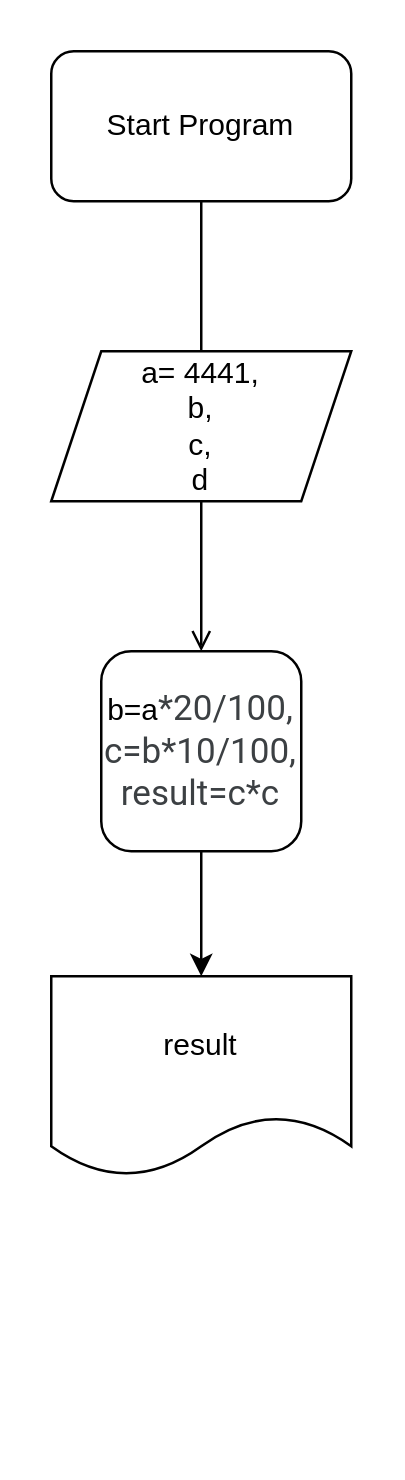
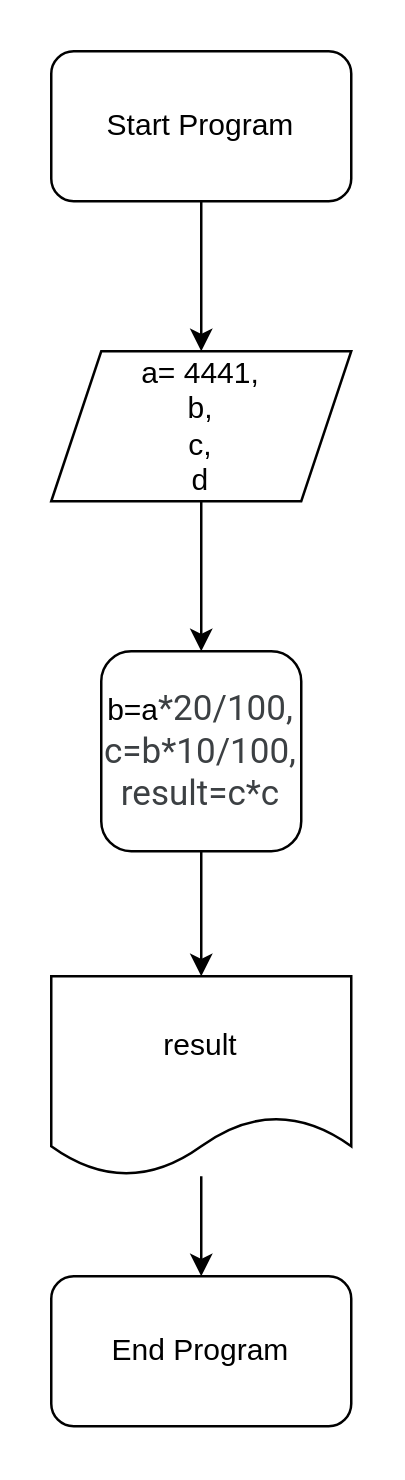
edge "Start Program" -- "a= 4441, b, c, d": arrowhead none -> classic
edge "a= 4441, b, c, d" -> "b=a*20/100, c=b*10/100, result=c*c": arrowhead open -> classic
edge "result" -> "End Program": added
node "End Program": added
